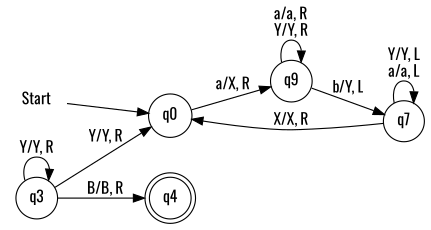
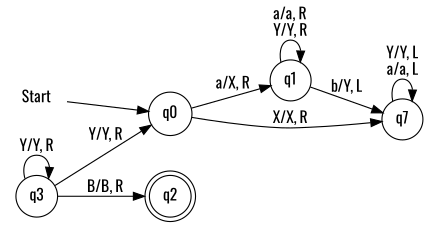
node "q9": label "q9" -> "q1"
edge "q7" -> "q0": reversed
node "q4": label "q4" -> "q2"
